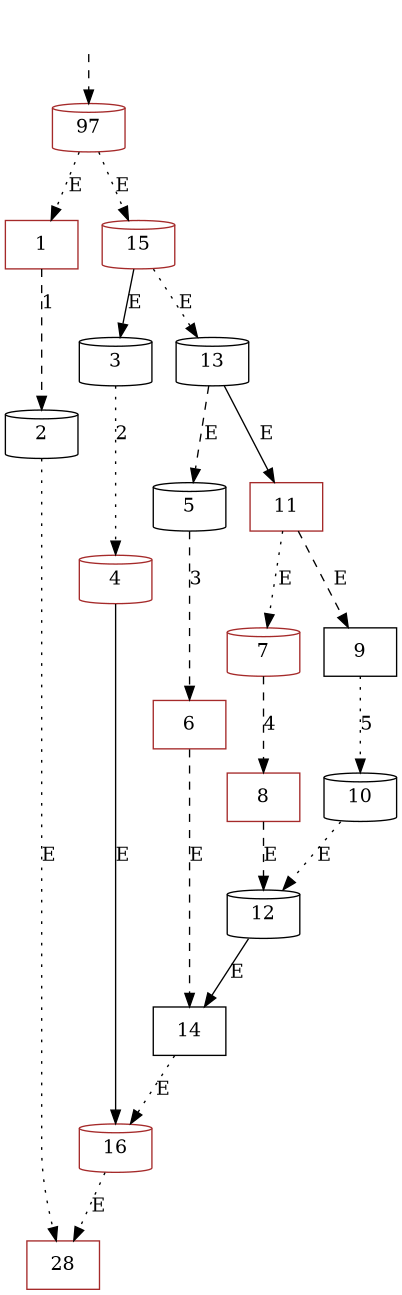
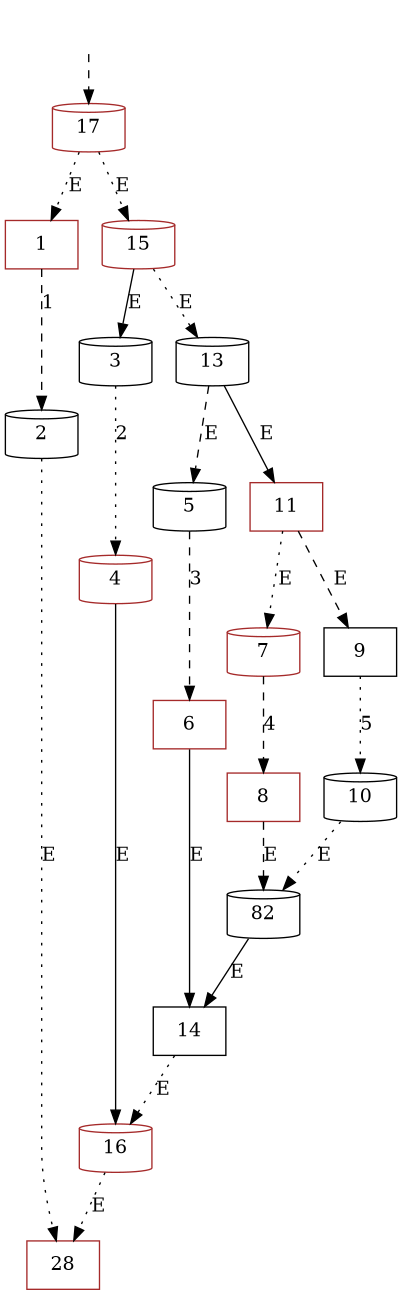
node "97": label "97" -> "17"
edge "6" -> "14": style dashed -> solid
node "12": label "12" -> "82"
